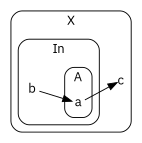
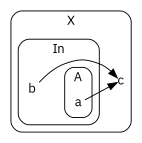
edge "b" -> "a": now "b" -> "c"
